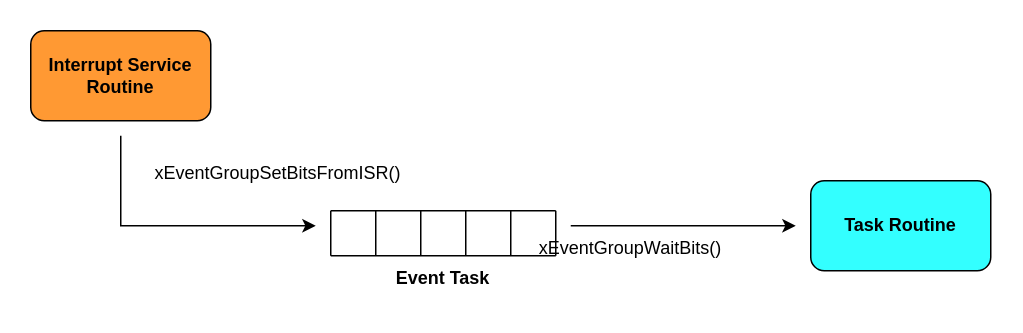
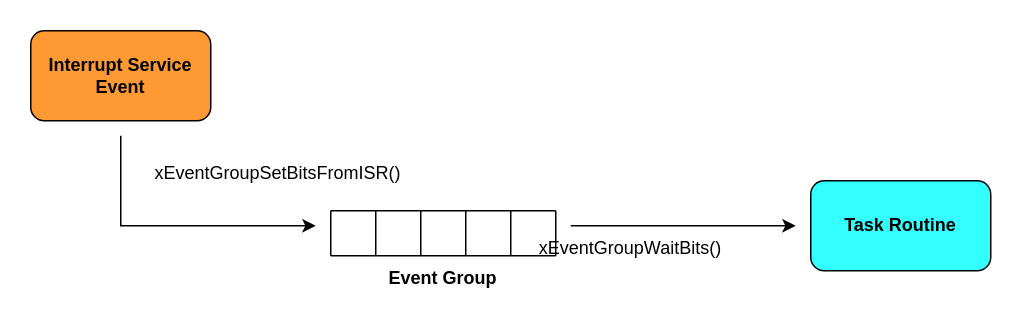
node "Interrupt Service Routine": label "Interrupt Service Routine" -> "Interrupt Service Event"
node "Event Task": label "Event Task" -> "Event Group"
